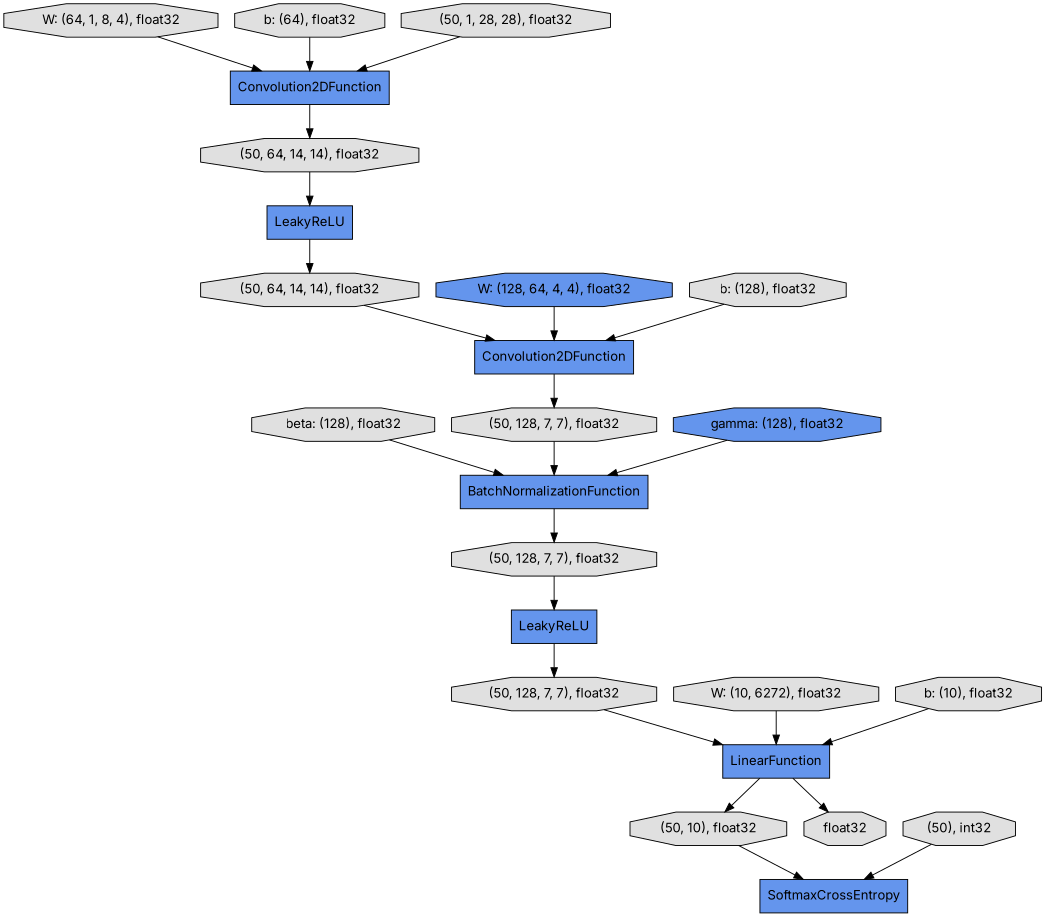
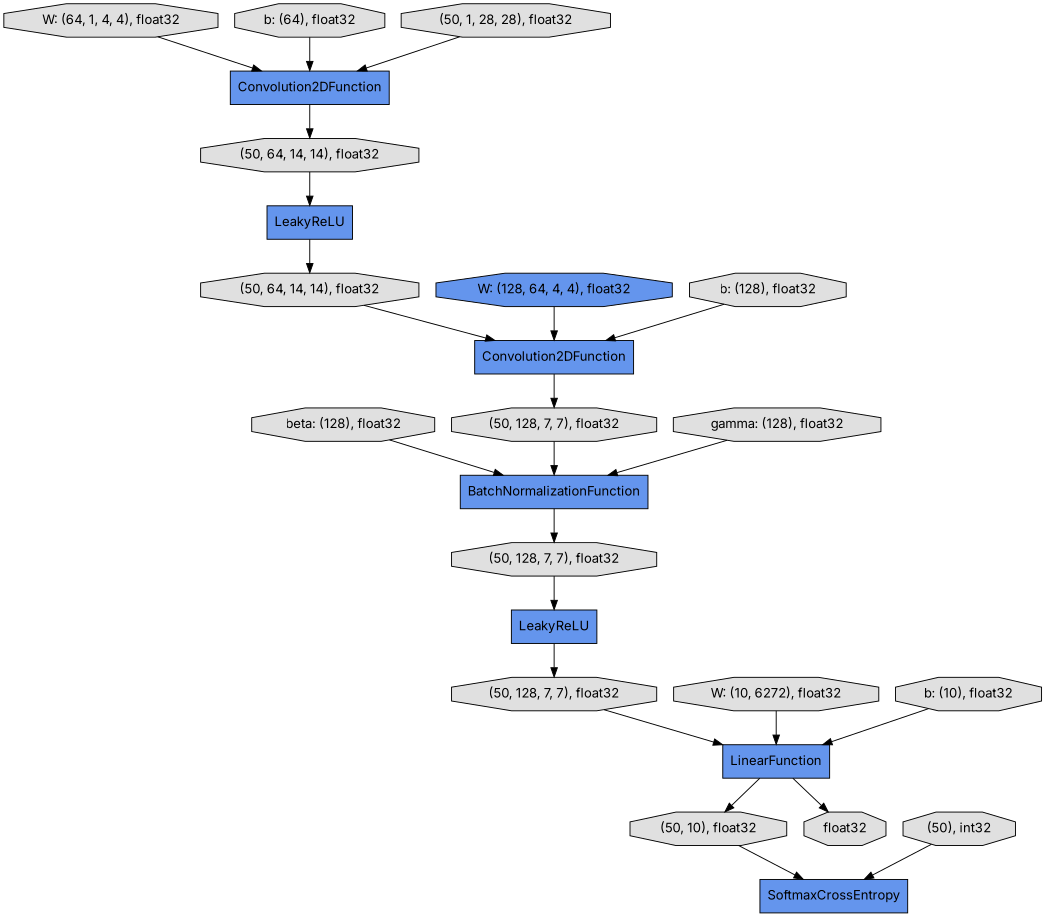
node "W: (64, 1, 8, 4), float32": label "W: (64, 1, 8, 4), float32" -> "W: (64, 1, 4, 4), float32"
node "gamma: (128), float32": fillcolor #6495ed -> #e0e0e0
